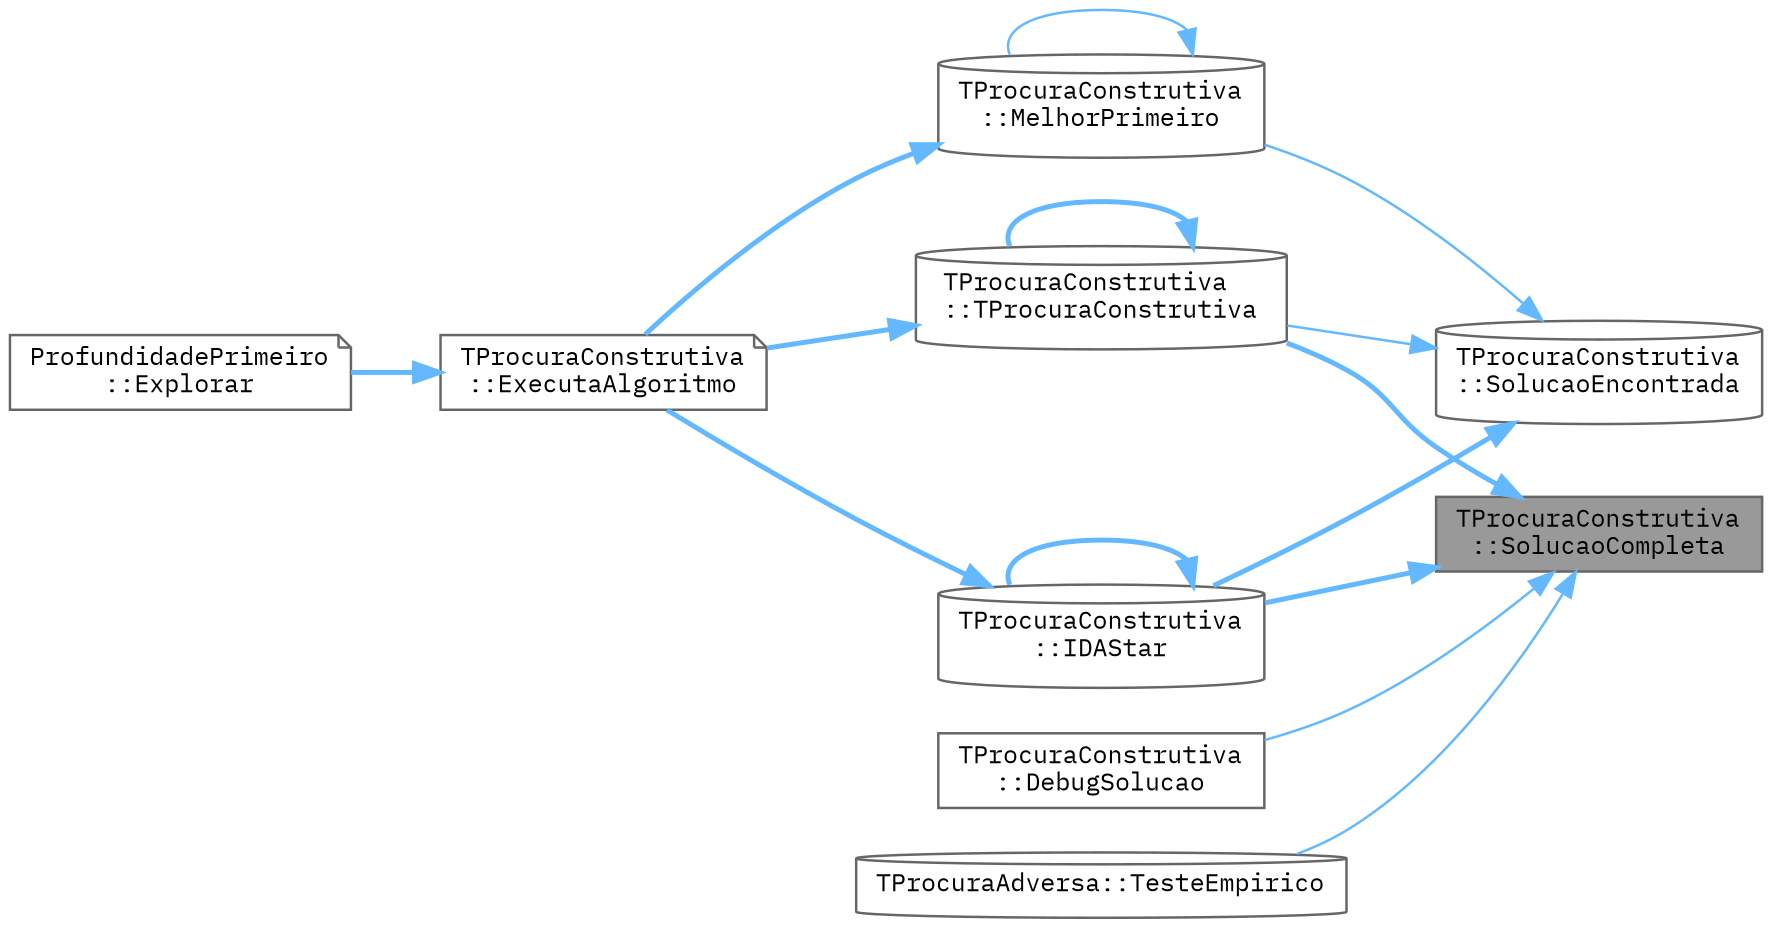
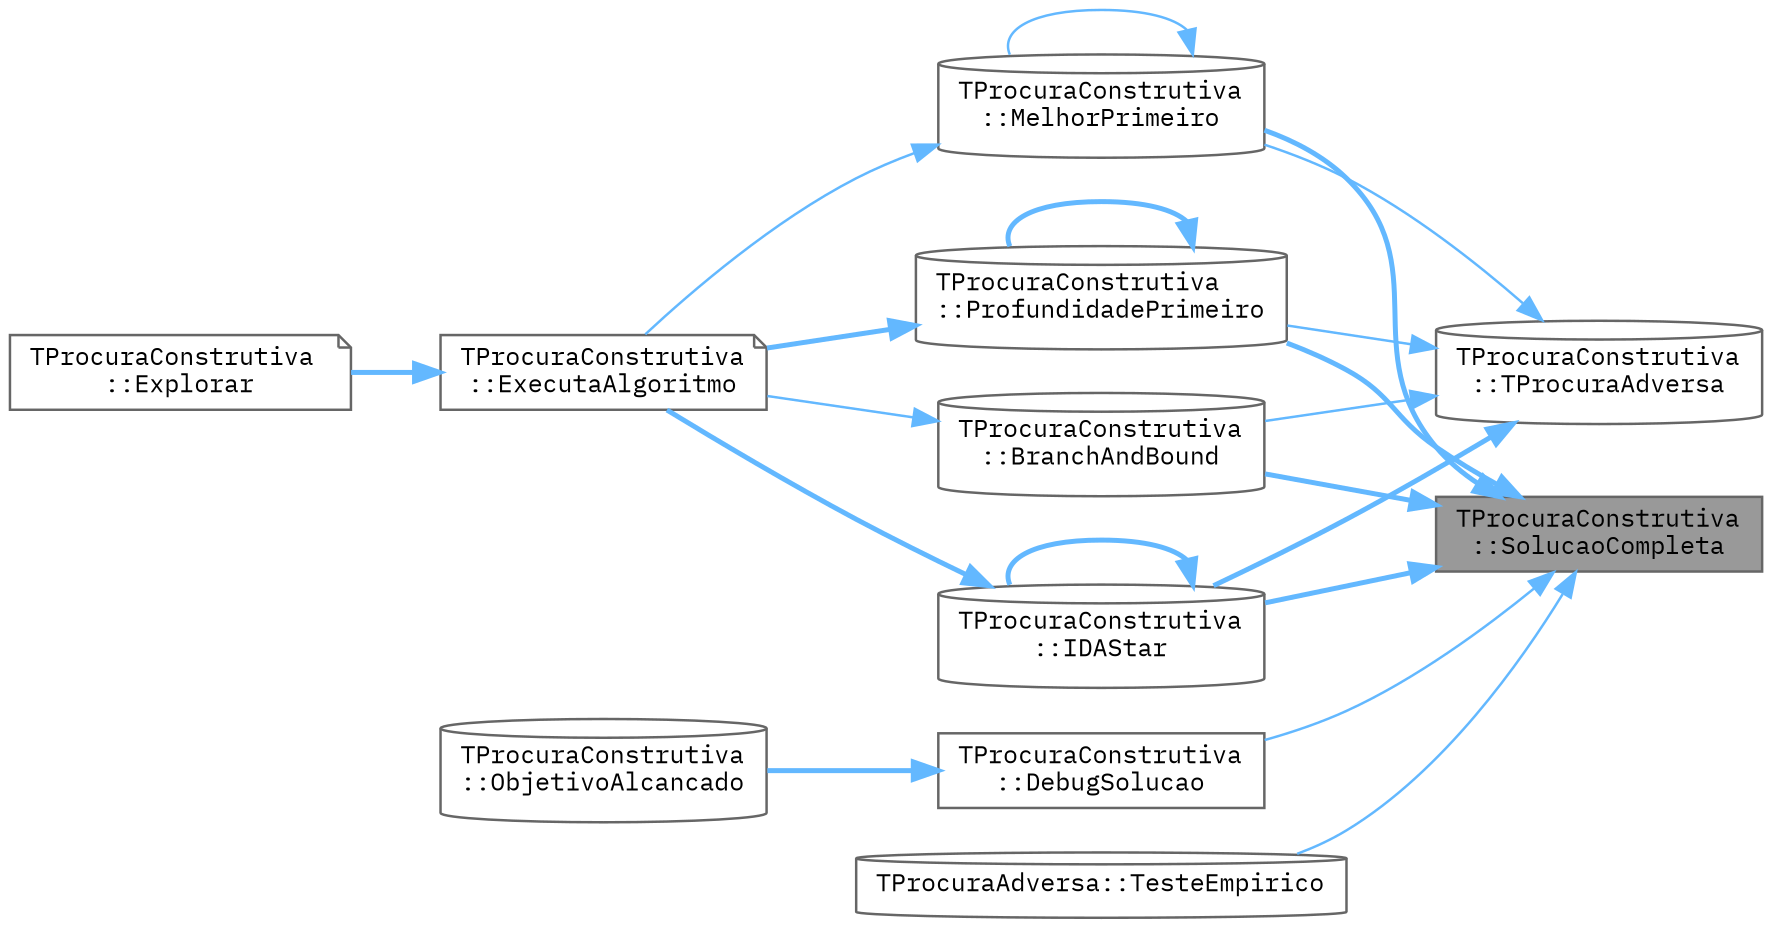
edge "TProcuraConstrutiva ::ExecutaAlgoritmo" -> "TProcuraConstrutiva ::MelhorPrimeiro": style bold -> solid
edge "TProcuraConstrutiva ::MelhorPrimeiro" -> "TProcuraConstrutiva ::SolucaoCompleta": added
node "TProcuraConstrutiva ::TProcuraConstrutiva": label "TProcuraConstrutiva ::TProcuraConstrutiva" -> "TProcuraConstrutiva ::ProfundidadePrimeiro"
node "ProfundidadePrimeiro ::Explorar": label "ProfundidadePrimeiro ::Explorar" -> "TProcuraConstrutiva ::Explorar"
node "TProcuraConstrutiva ::SolucaoEncontrada": label "TProcuraConstrutiva ::SolucaoEncontrada" -> "TProcuraConstrutiva ::TProcuraAdversa"
node "TProcuraConstrutiva ::BranchAndBound": added
node "TProcuraConstrutiva ::ObjetivoAlcancado": added
